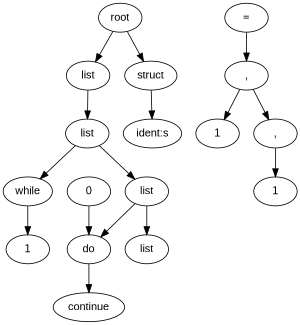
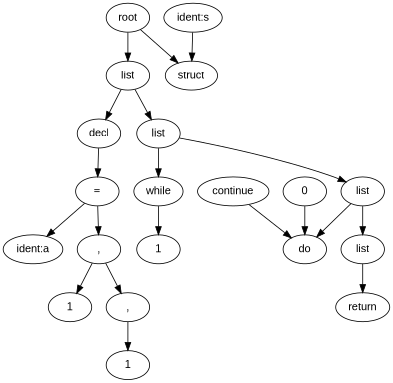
edge "struct" -> "ident:s": reversed
node "decl": added
node "ident:a": added
edge "do" -> "continue": reversed
node "return": added
